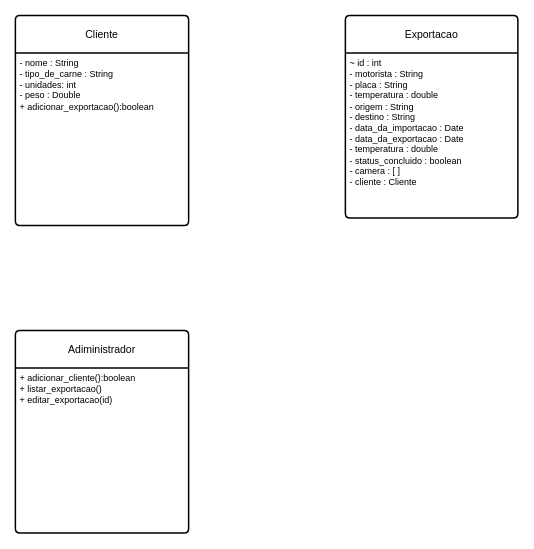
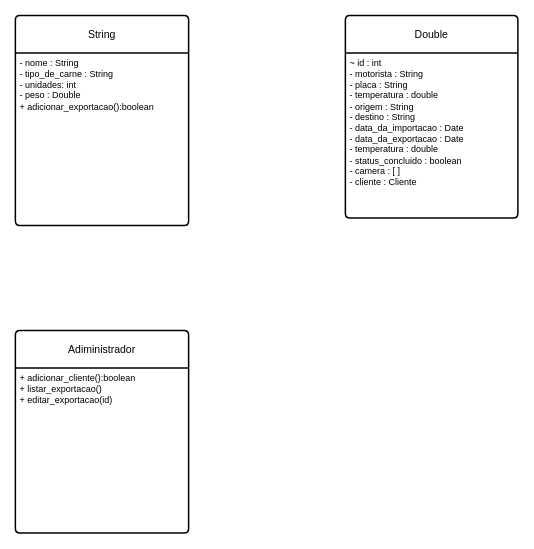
node "Cliente": label "Cliente" -> "String"
node "Exportacao": label "Exportacao" -> "Double"
